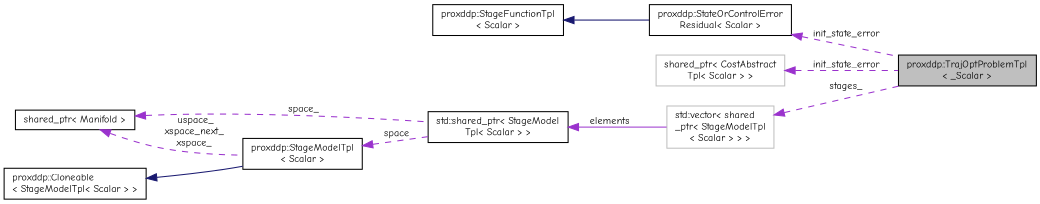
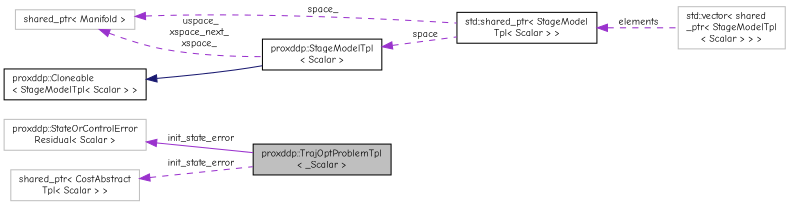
node "proxddp::StageFunctionTpl < Scalar >": removed
node "proxddp::StateOrControlError Residual< Scalar >": color black -> grey75
edge "proxddp::TrajOptProblemTpl < _Scalar >" -> "proxddp::StateOrControlError Residual< Scalar >": style dashed -> solid
edge "proxddp::TrajOptProblemTpl < _Scalar >" -> "std::vector< shared _ptr< StageModelTpl < Scalar > > >": removed, label "stages_"
node "shared_ptr< Manifold >": color black -> grey75
edge "std::vector< shared _ptr< StageModelTpl < Scalar > > >" -> "std::shared_ptr< StageModel Tpl< Scalar > >": style solid -> dashed
